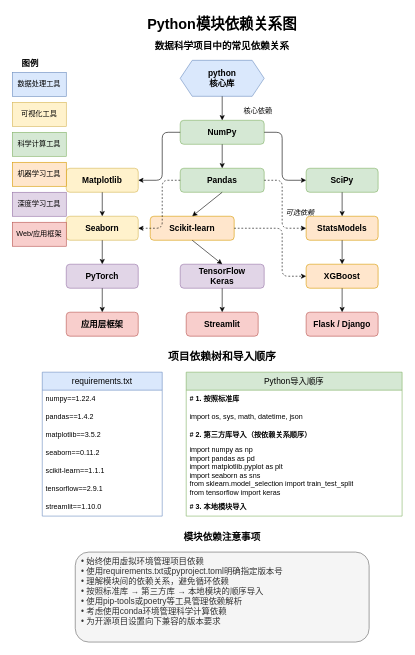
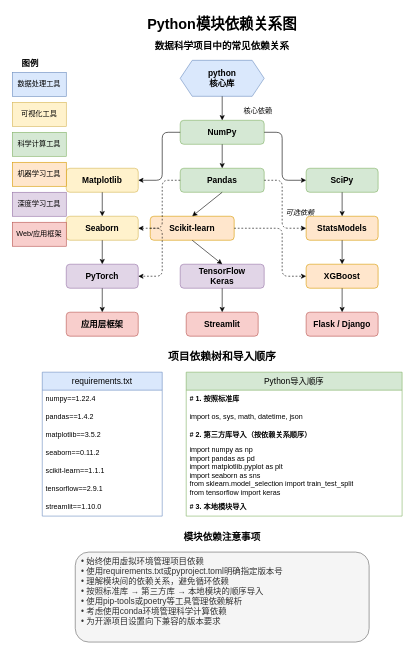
edge "Scikit-learn" -> "PyTorch": added
